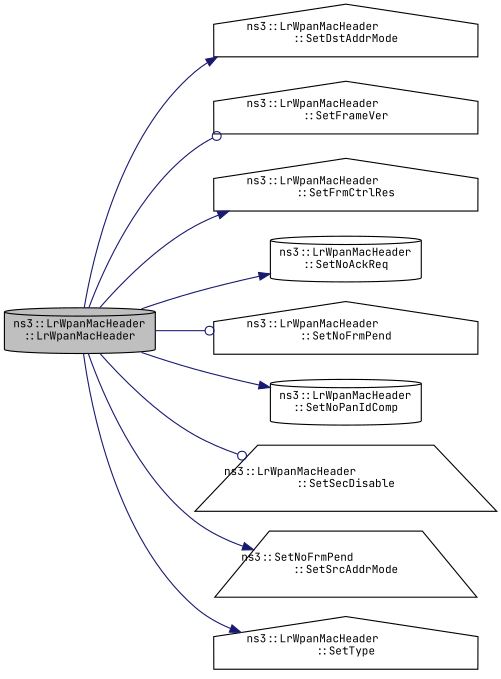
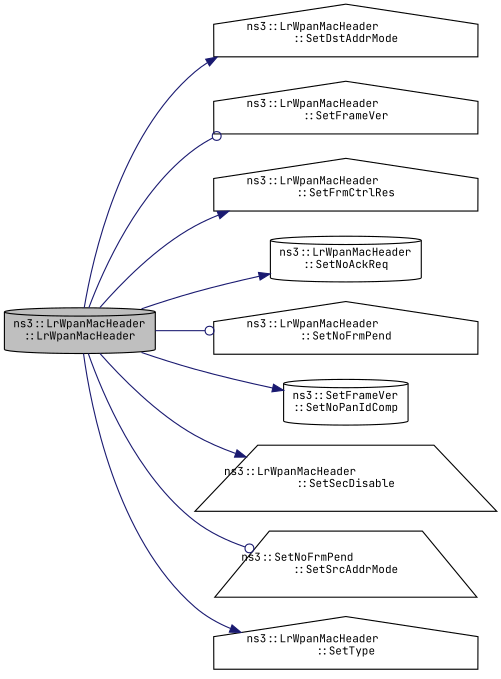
node "ns3::LrWpanMacHeader ::SetNoPanIdComp": label "ns3::LrWpanMacHeader ::SetNoPanIdComp" -> "ns3::SetFrameVer ::SetNoPanIdComp"
edge "ns3::LrWpanMacHeader ::LrWpanMacHeader" -> "ns3::LrWpanMacHeader ::SetSecDisable": arrowhead odot -> normal
edge "ns3::LrWpanMacHeader ::LrWpanMacHeader" -> "ns3::SetNoFrmPend ::SetSrcAddrMode": arrowhead normal -> odot
